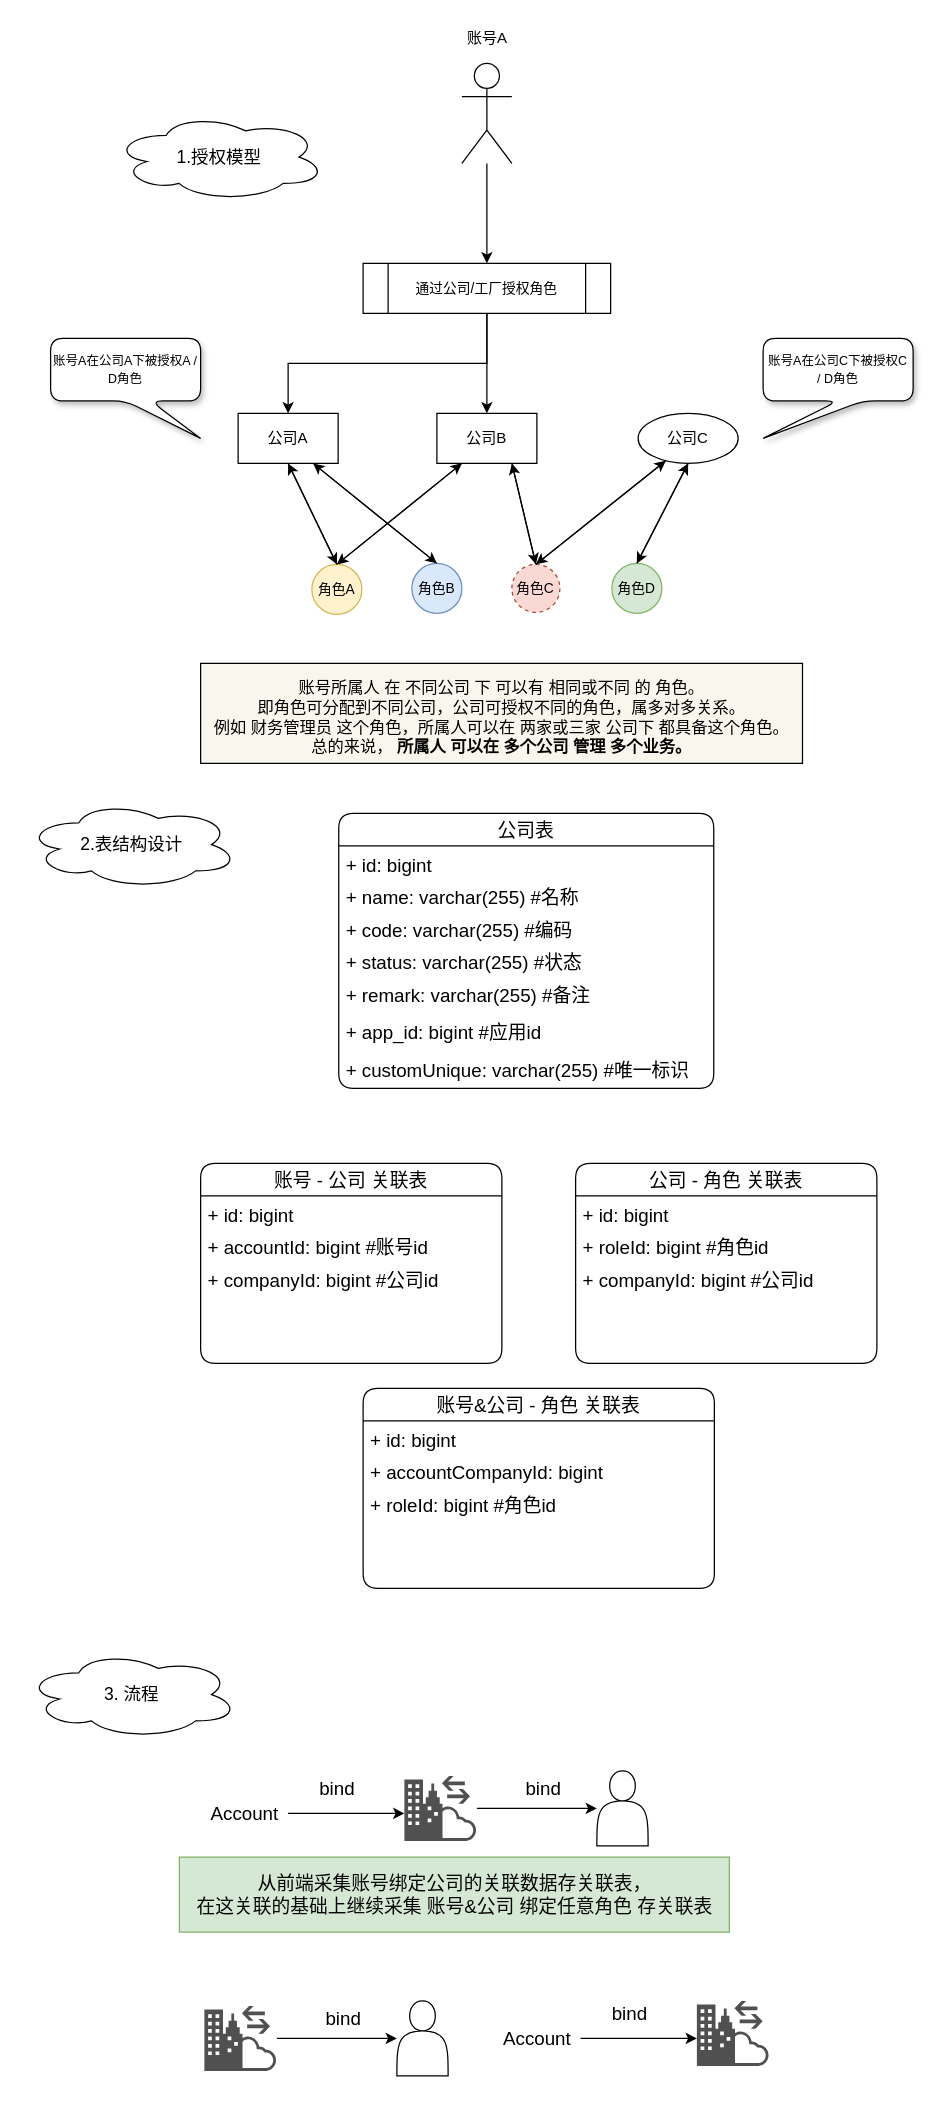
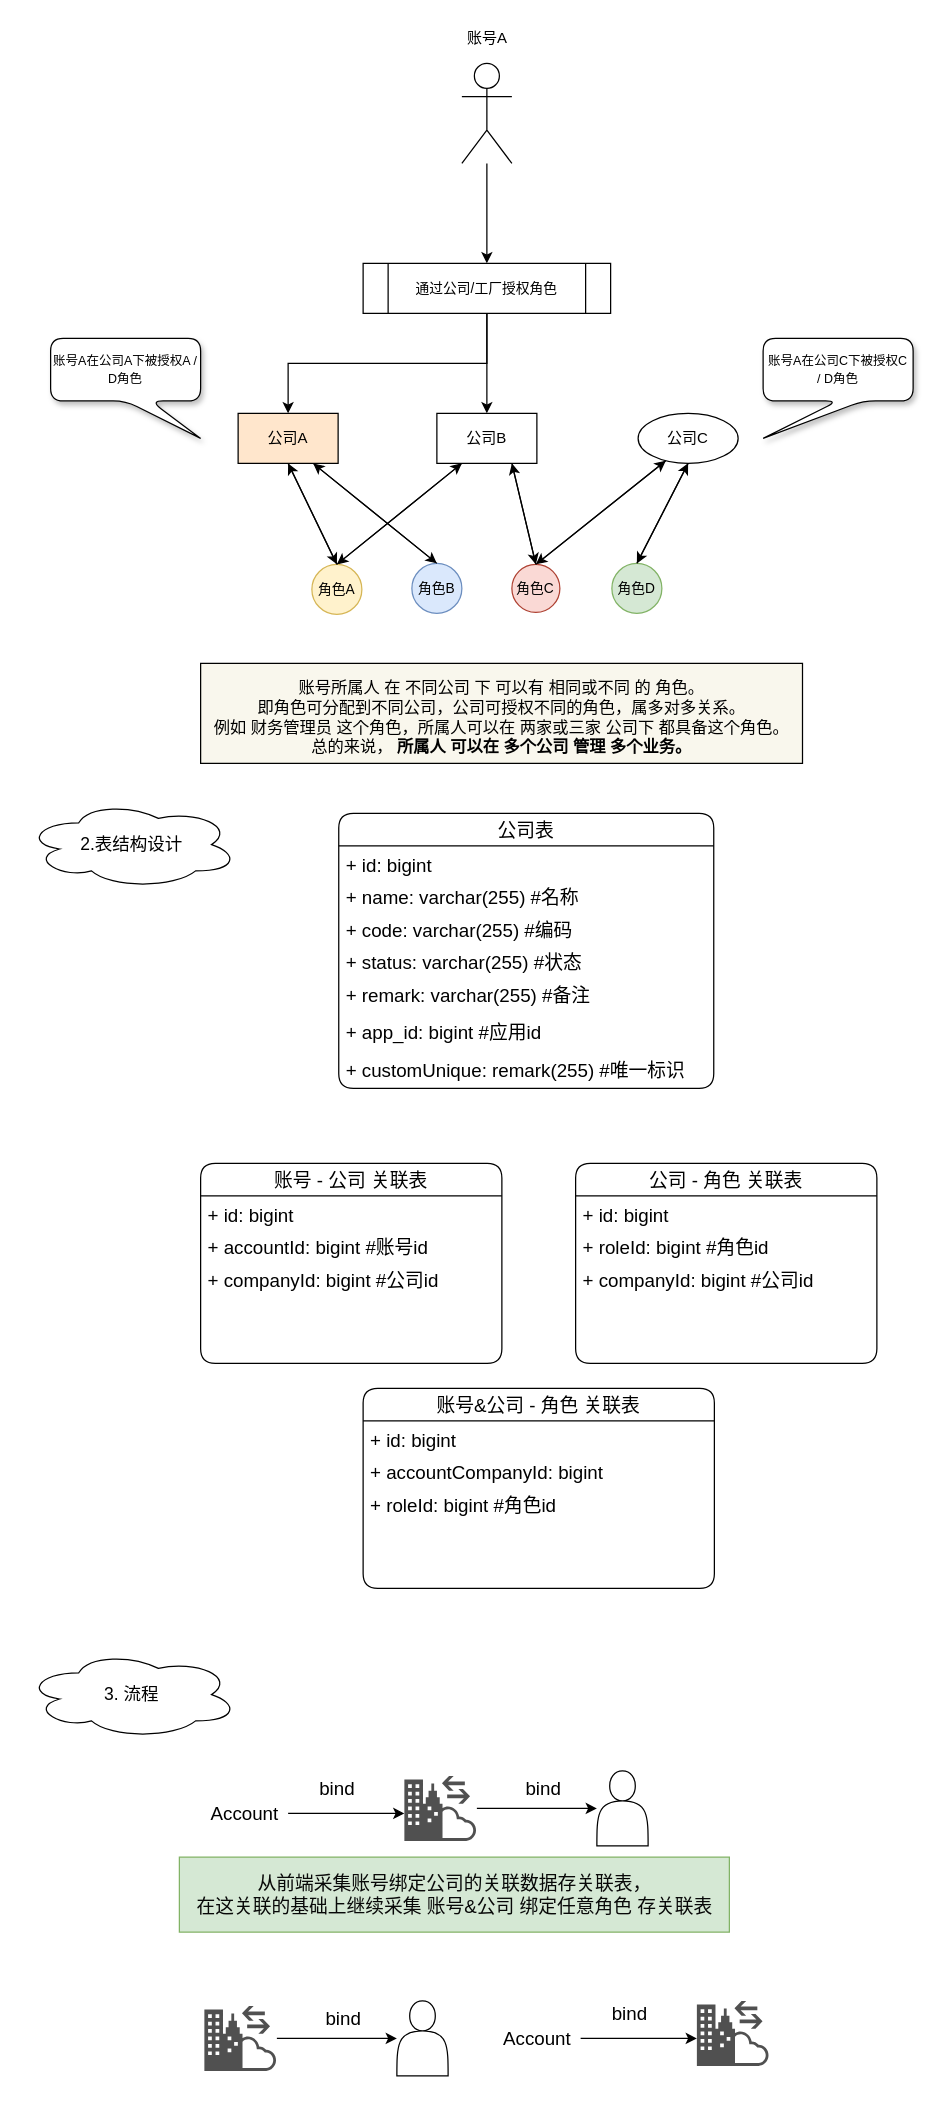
node "1.授权模型": removed
node "公司A": fillcolor #ffffff -> #ffe6cc
node "角色C": style dashed -> solid
node "+ customUnique: varchar(255) #唯一标识": label "+ customUnique: varchar(255) #唯一标识" -> "+ customUnique: remark(255) #唯一标识"
